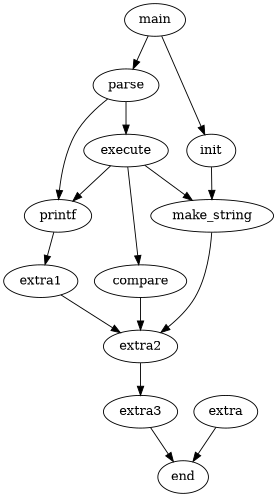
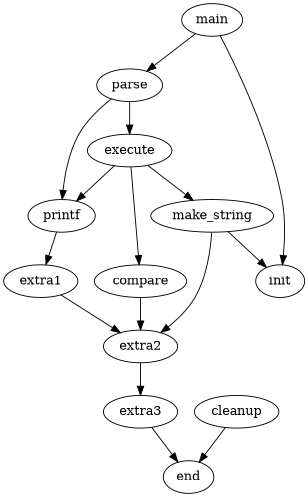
edge "init" -> "make_string": reversed
node "extra": label "extra" -> "cleanup"
